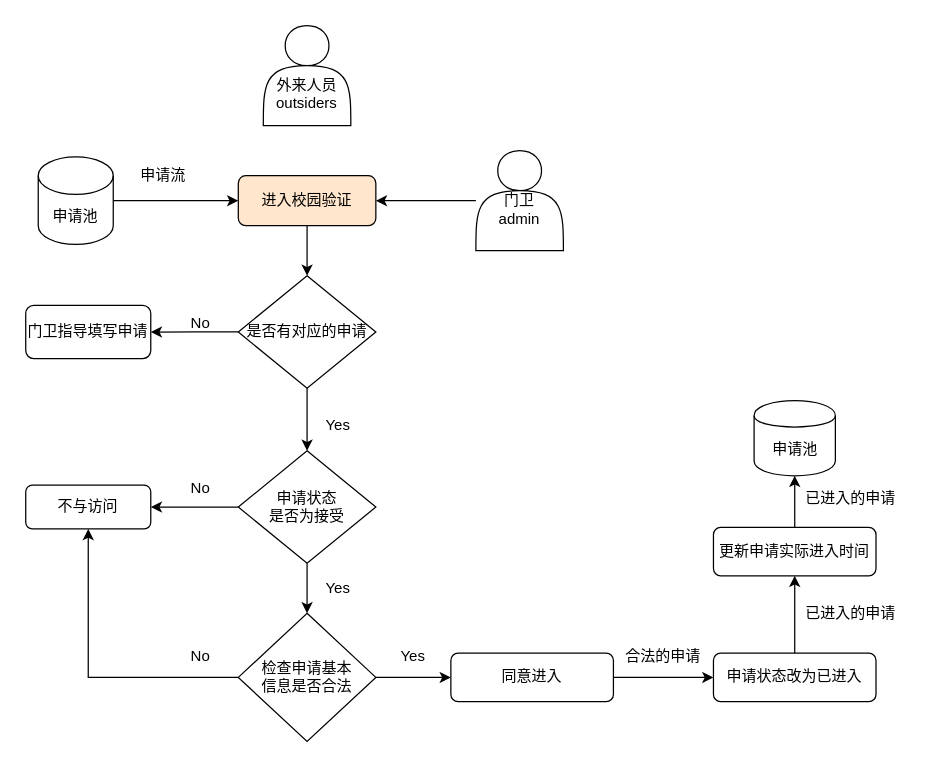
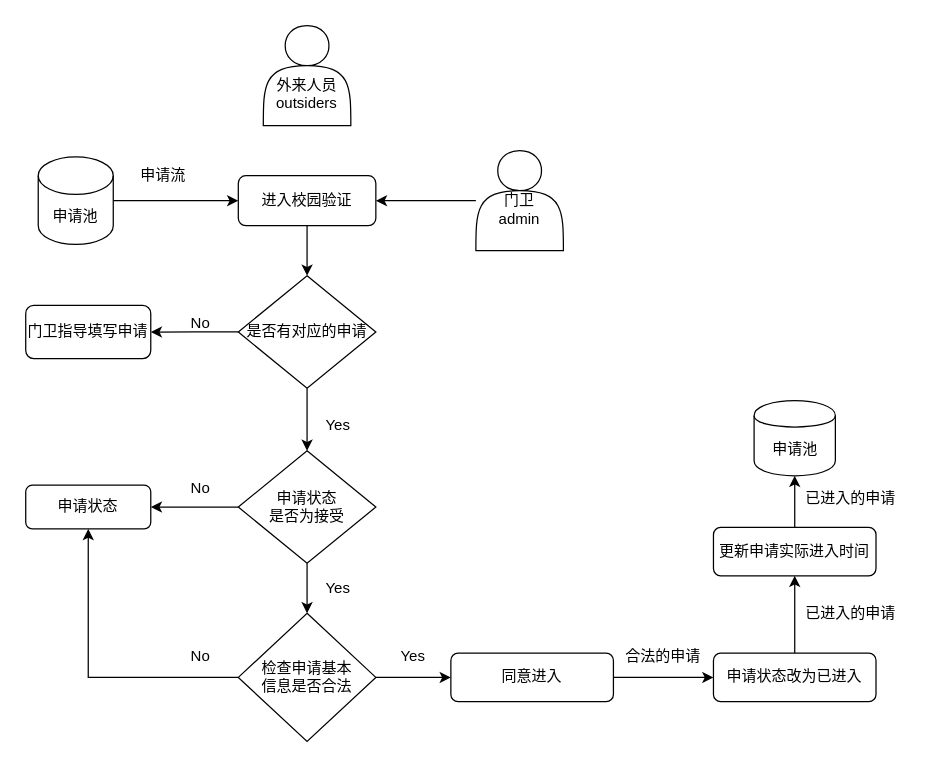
node "进入校园验证": fillcolor #ffe6cc -> #ffffff
node "不与访问": label "不与访问" -> "申请状态"
